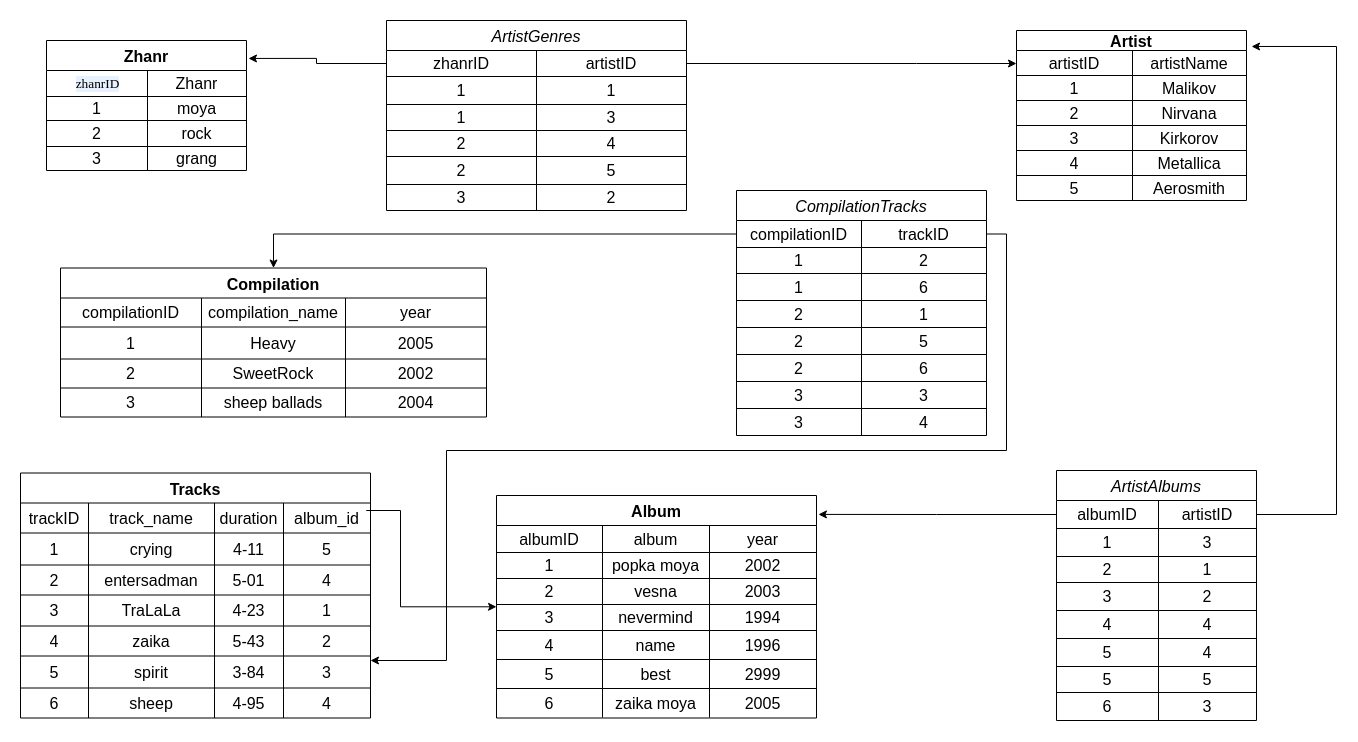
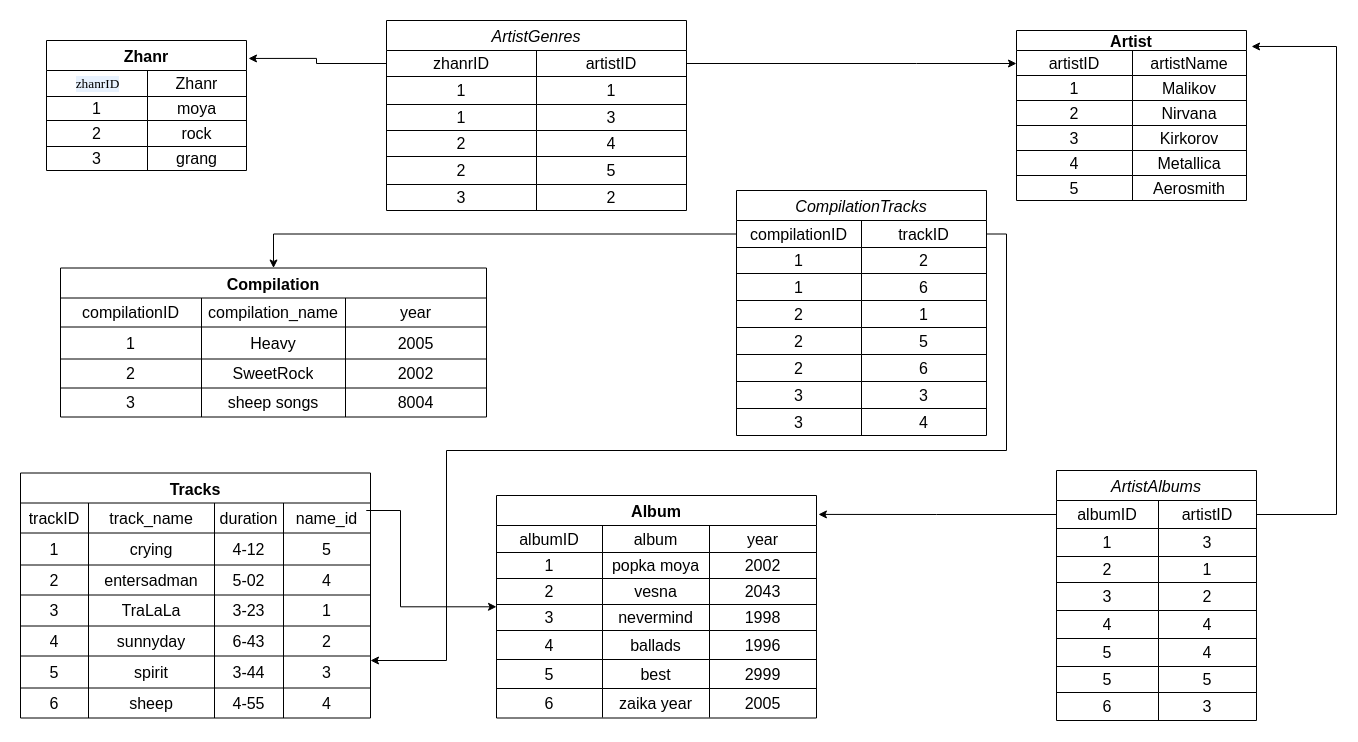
node "sheep ballads": label "sheep ballads" -> "sheep songs"
node "2004": label "2004" -> "8004"
node "album_id": label "album_id" -> "name_id"
node "4-11": label "4-11" -> "4-12"
node "5-01": label "5-01" -> "5-02"
node "2003": label "2003" -> "2043"
node "4-23": label "4-23" -> "3-23"
node "1994": label "1994" -> "1998"
node "zaika": label "zaika" -> "sunnyday"
node "5-43": label "5-43" -> "6-43"
node "name": label "name" -> "ballads"
node "3-84": label "3-84" -> "3-44"
node "4-95": label "4-95" -> "4-55"
node "zaika moya": label "zaika moya" -> "zaika year"
